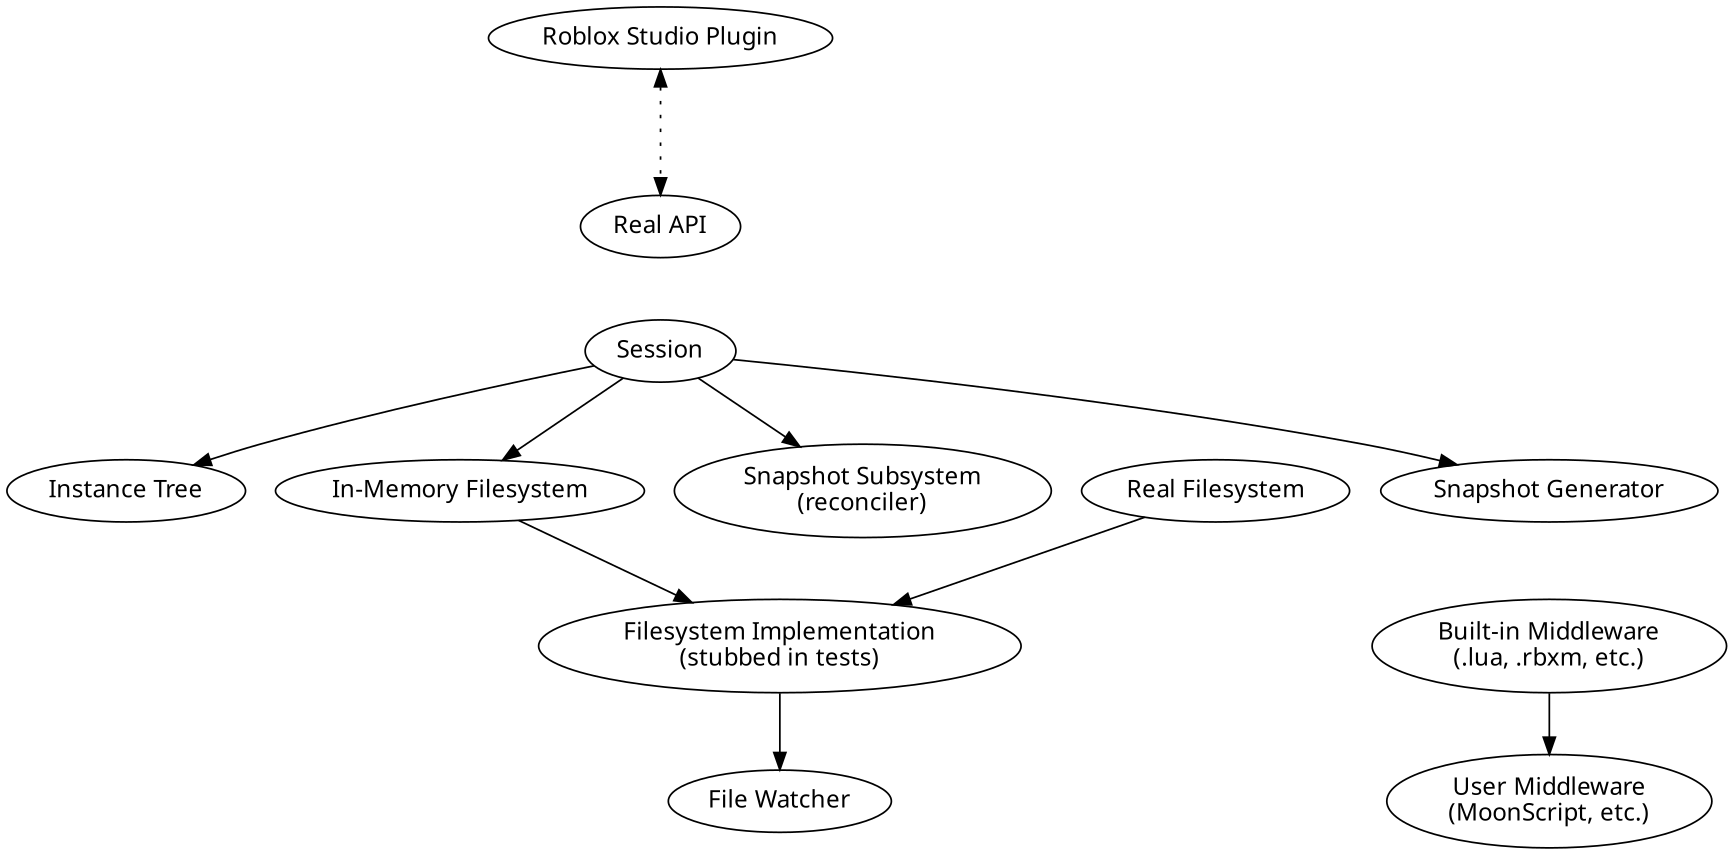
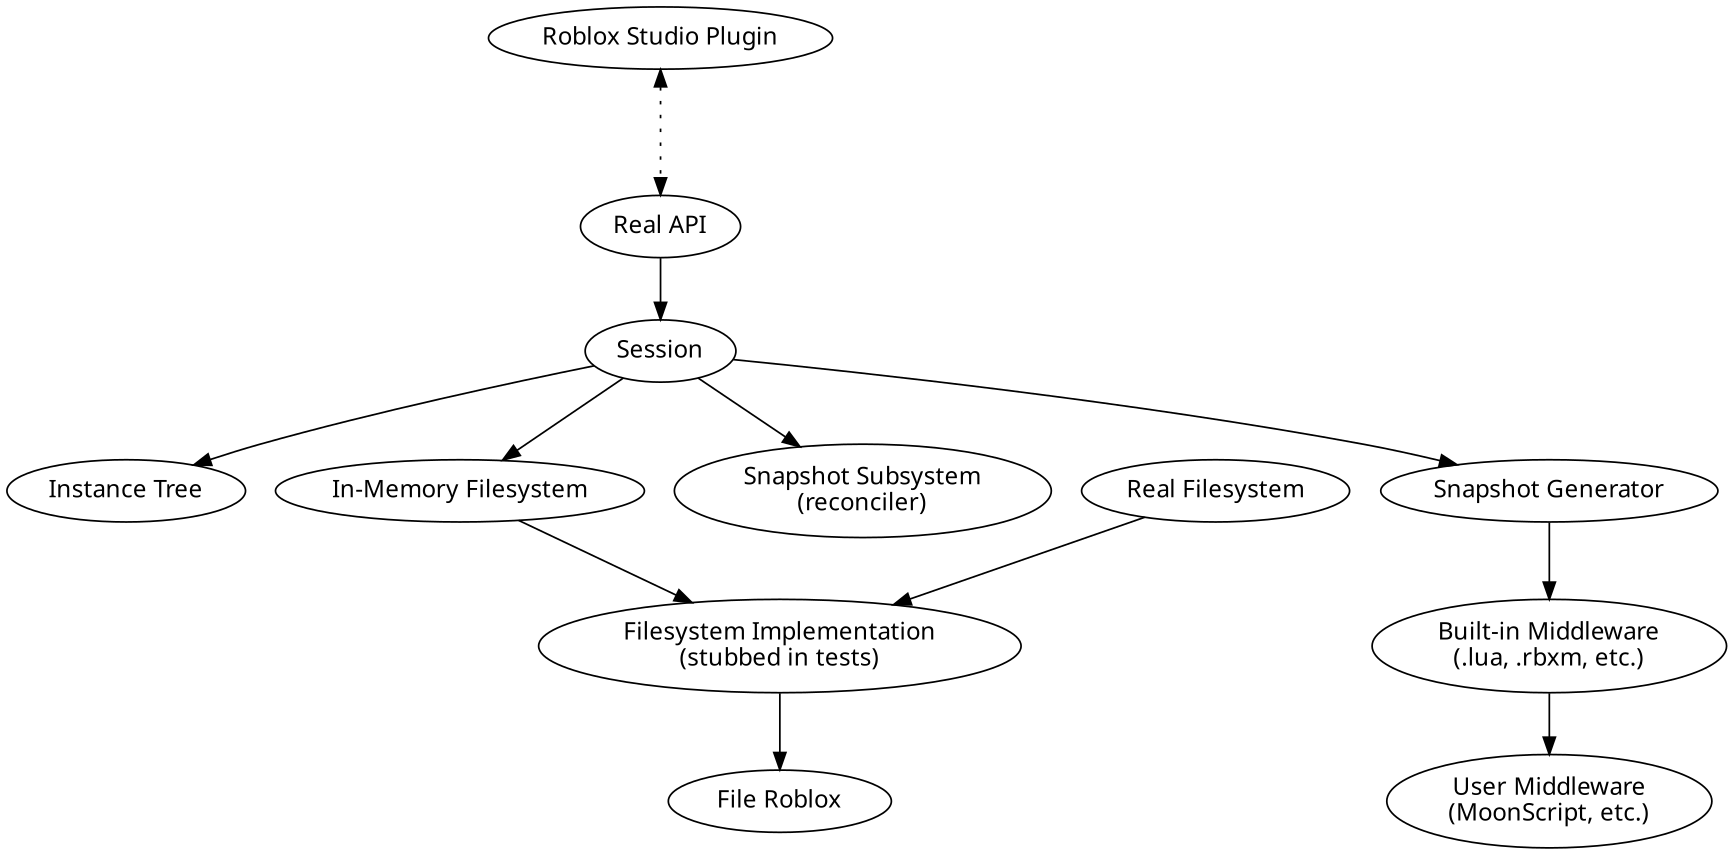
edge "Real API" -> "Session": added
edge "Snapshot Generator" -> "Built-in Middleware (.lua, .rbxm, etc.)": added
node "File Watcher": label "File Watcher" -> "File Roblox"
